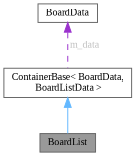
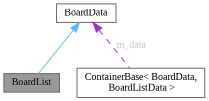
edge "BoardList" -> "ContainerBase< BoardData, BoardListData >": now "BoardList" -> "BoardData"
